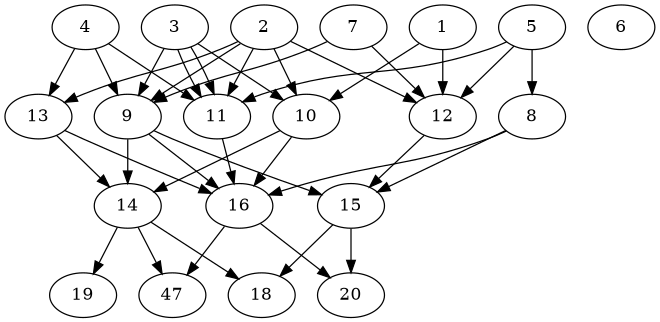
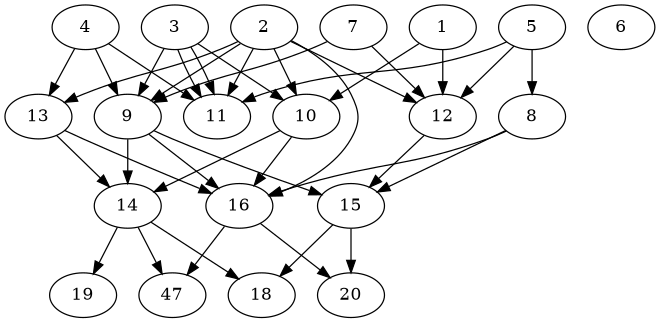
edge "11" -> "16": now "2" -> "16"
